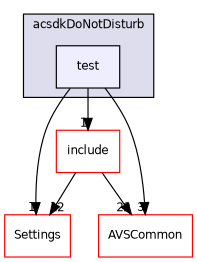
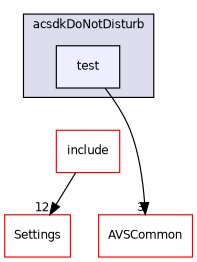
edge "test" -> "include": removed
edge "test" -> "Settings": removed
edge "include" -> "AVSCommon": removed
